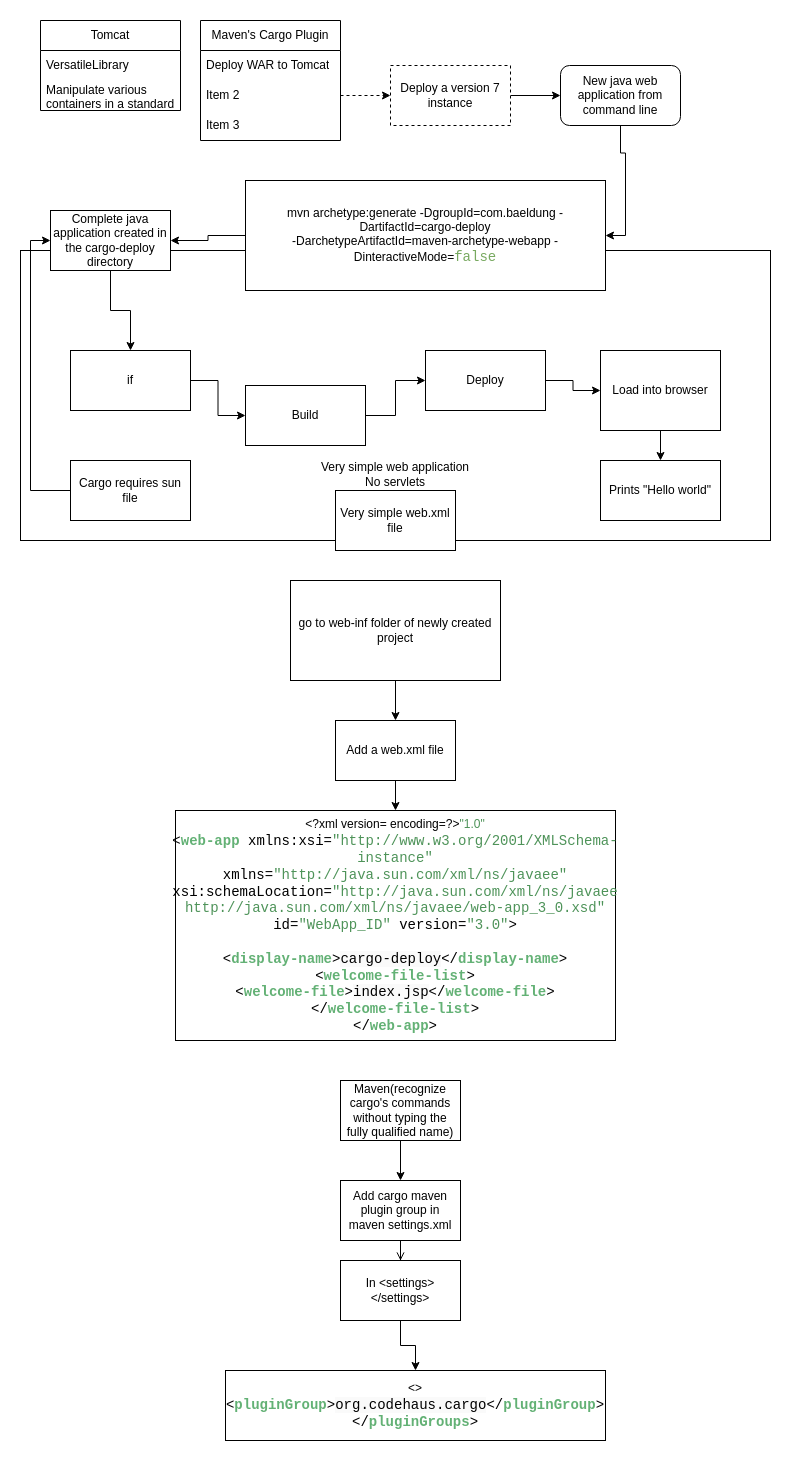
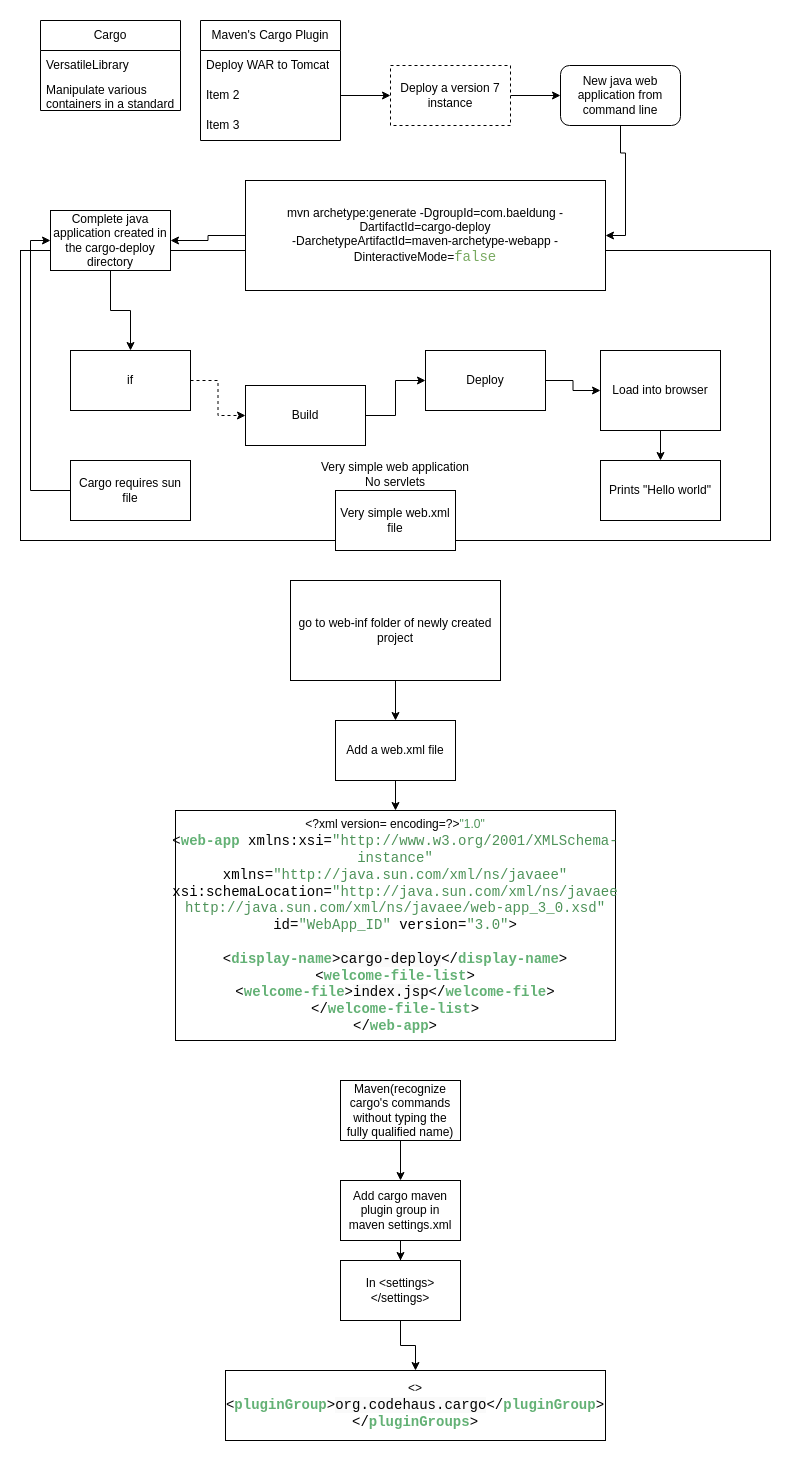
node "Tomcat": label "Tomcat" -> "Cargo"
edge "Item 2" -> "Deploy a version 7 instance": style dashed -> solid
edge "if" -> "Build": style solid -> dashed
edge "Add cargo maven plugin group in maven settings.xml" -> "In <settings></settings>": arrowhead open -> classic
